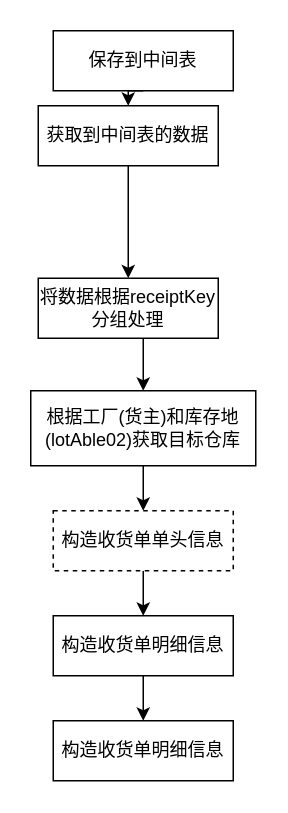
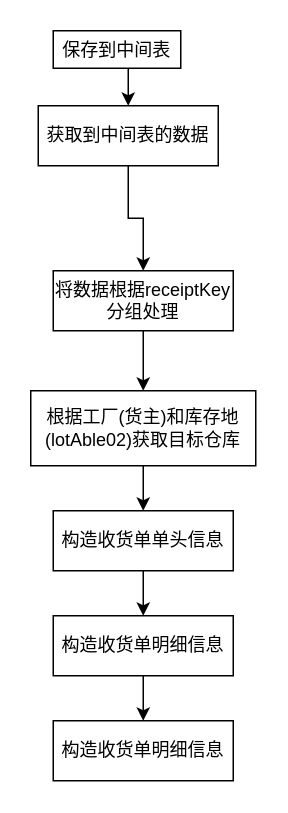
node "保存到中间表": size 180x60 -> 128x38
node "将数据根据receiptKey分组处理": moved (128, 308) -> (143, 301)
node "构造收货单单头信息": style dashed -> solid
